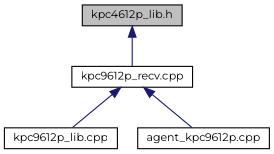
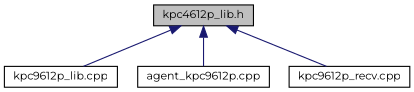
edge "kpc9612p_lib.cpp" -> "kpc9612p_recv.cpp": now "kpc9612p_lib.cpp" -> "kpc4612p_lib.h"
edge "agent_kpc9612p.cpp" -> "kpc9612p_recv.cpp": now "agent_kpc9612p.cpp" -> "kpc4612p_lib.h"
